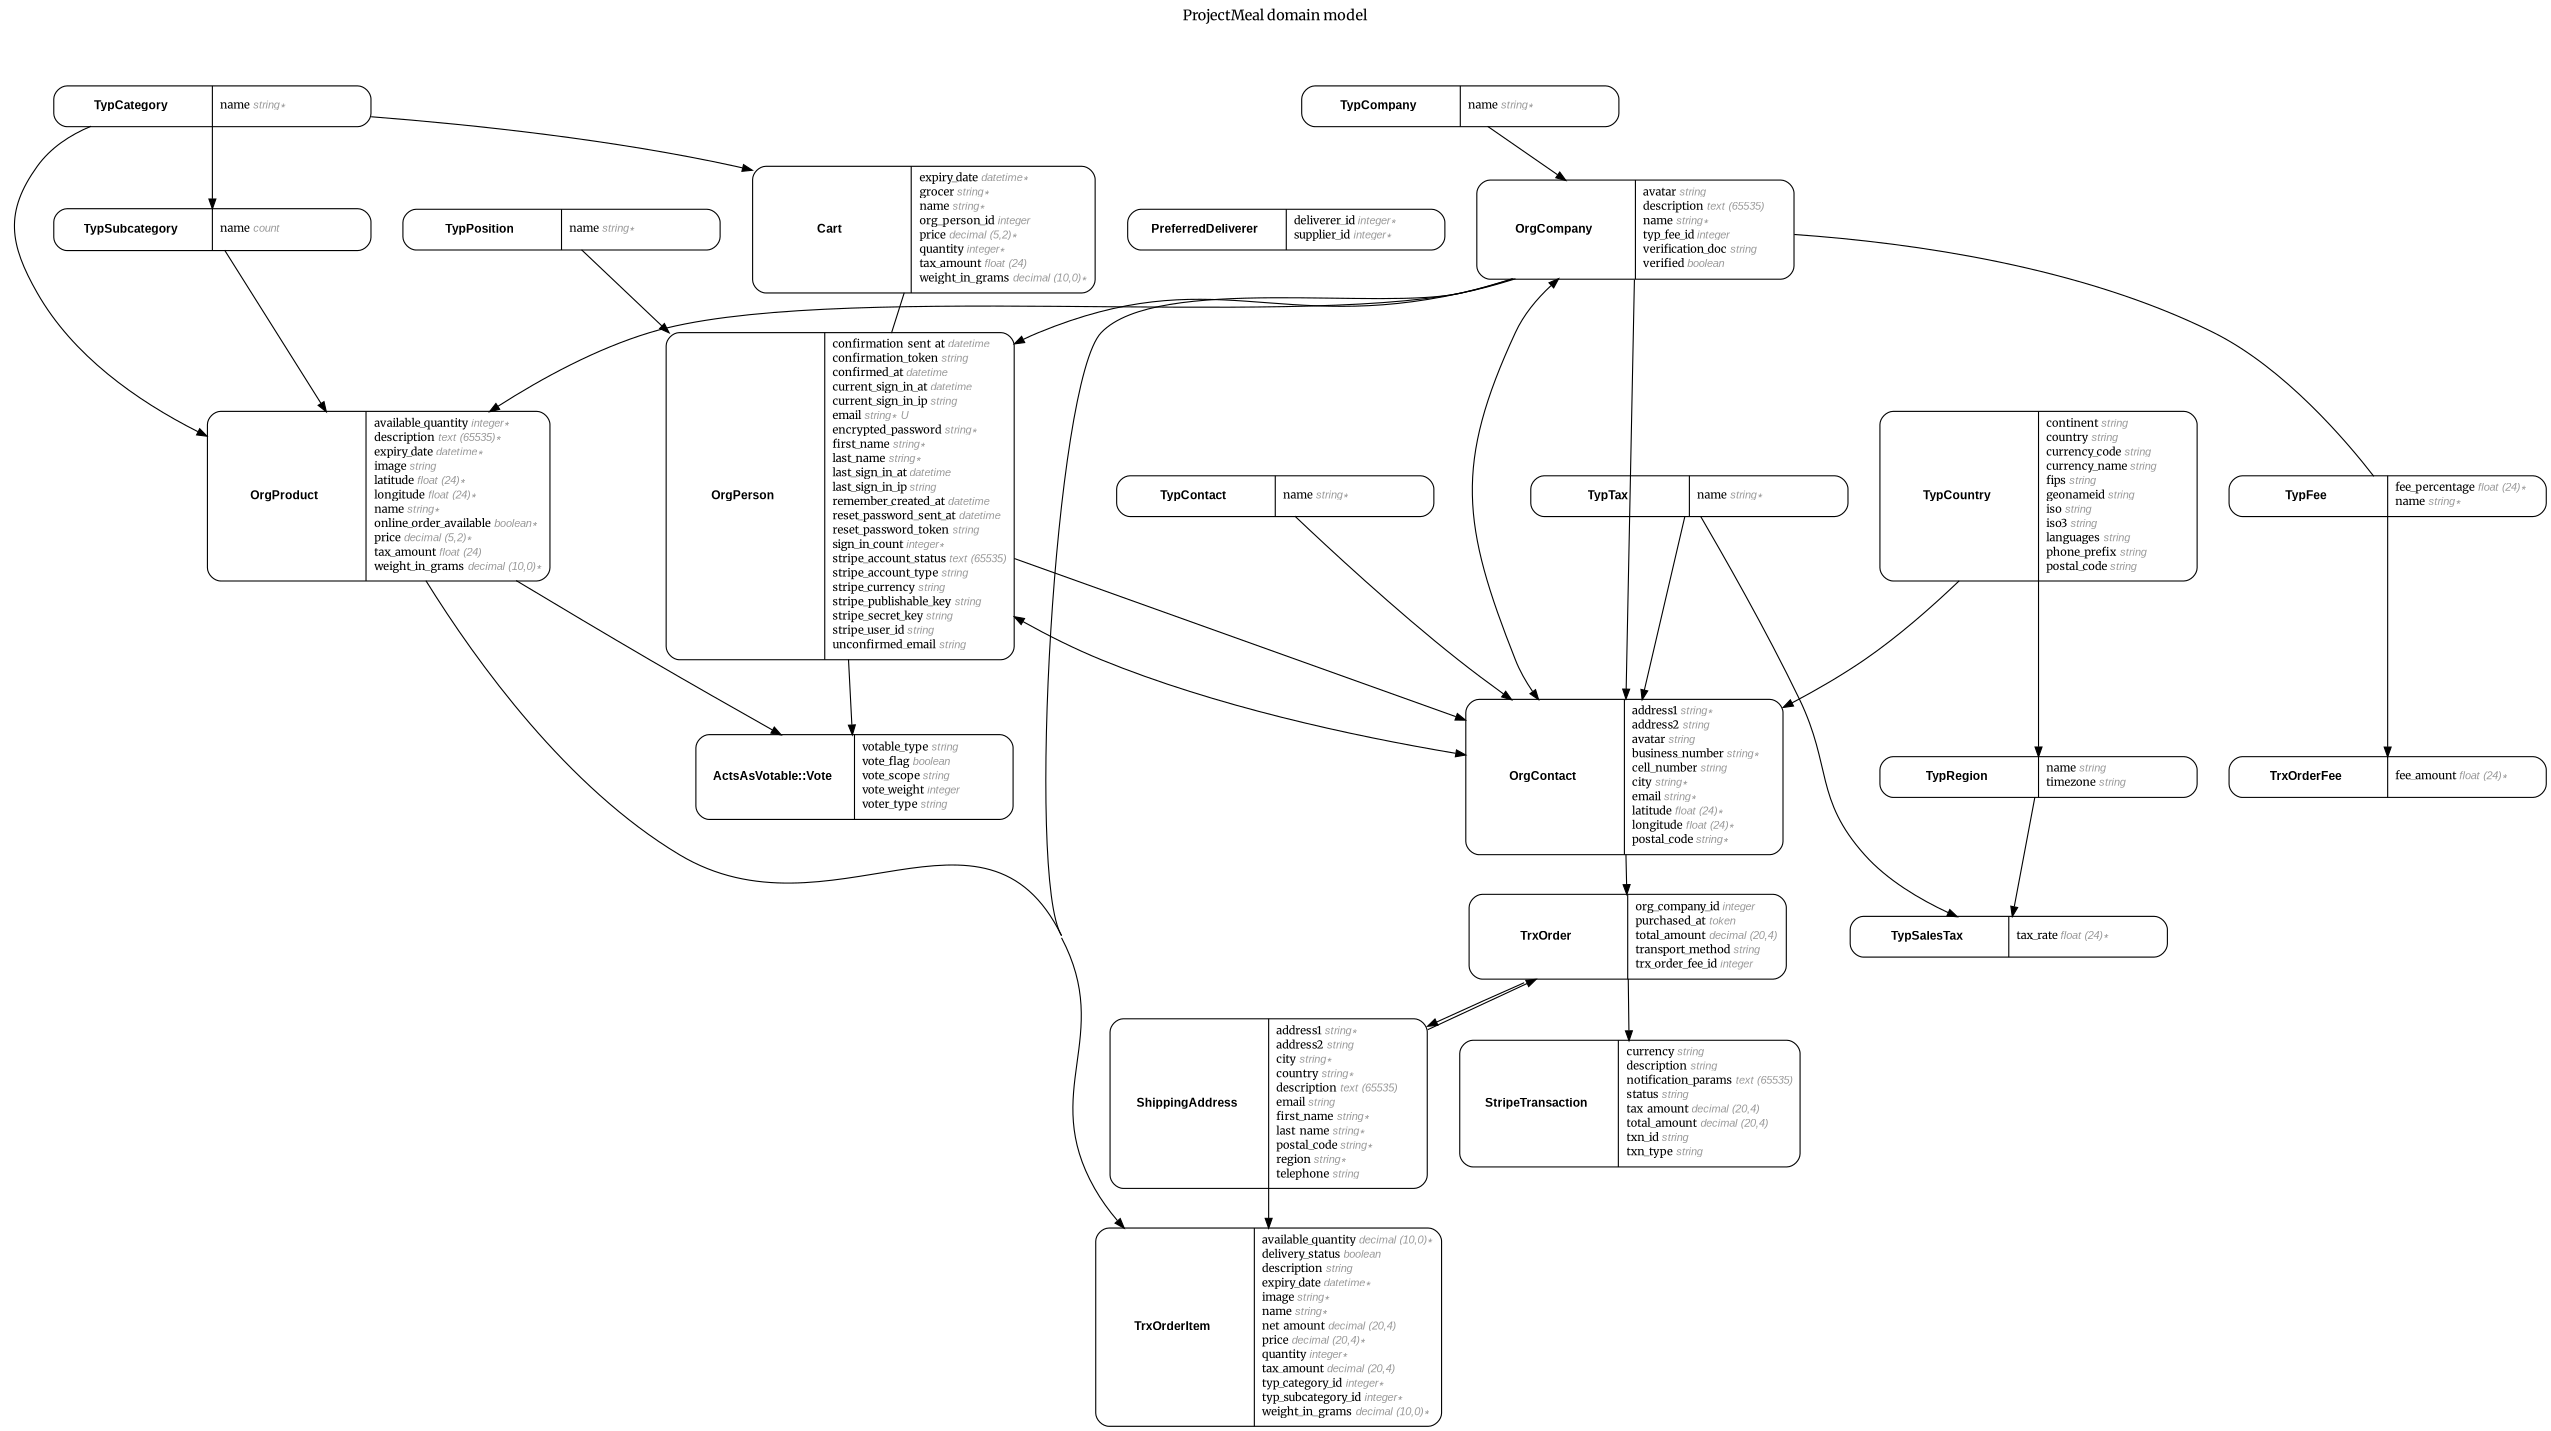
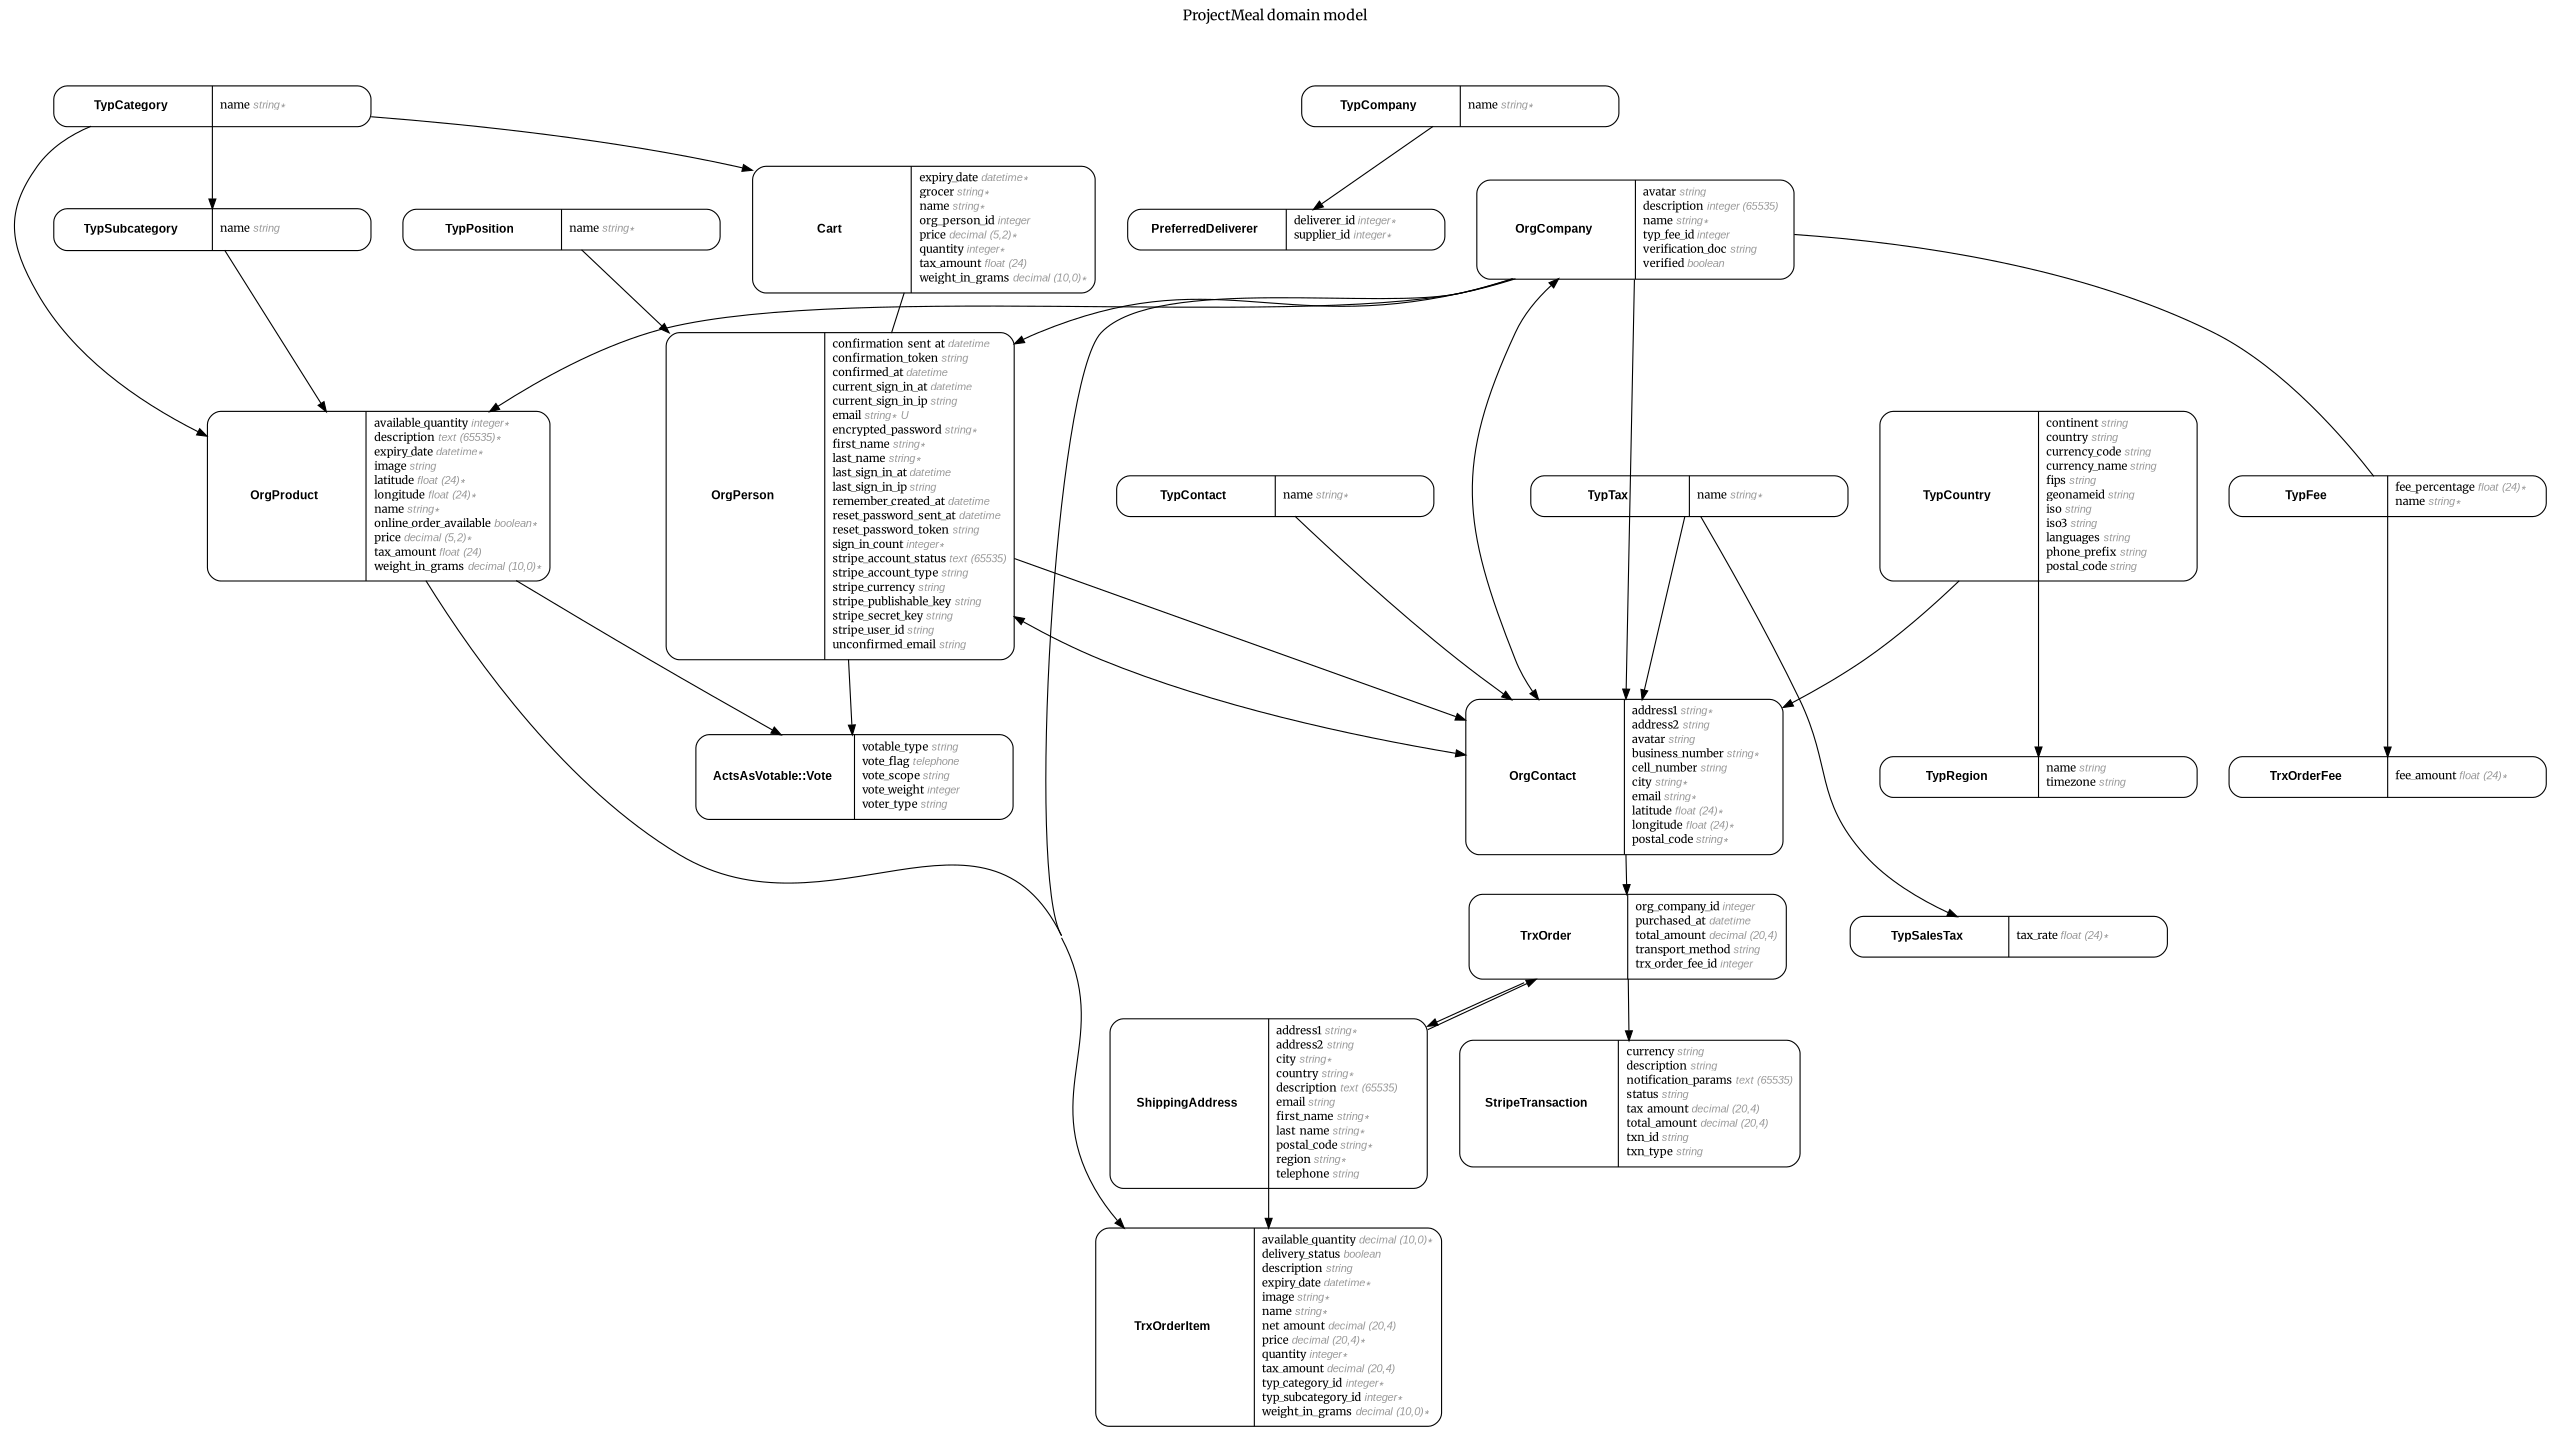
edge "TypCompany" -- "OrgCompany": now "TypCompany" -- "PreferredDeliverer"
node "OrgCompany": text "text (65535)" -> "integer (65535)"
node "TypSubcategory": text "count" -> "string"
node "ActsAsVotable::Vote": text "boolean" -> "telephone"
edge "TypRegion" -- "TypSalesTax": removed
node "TrxOrder": text "token" -> "datetime"
